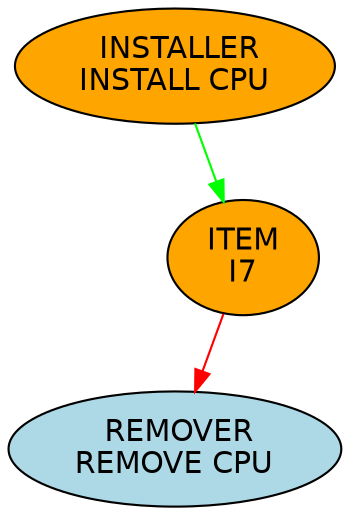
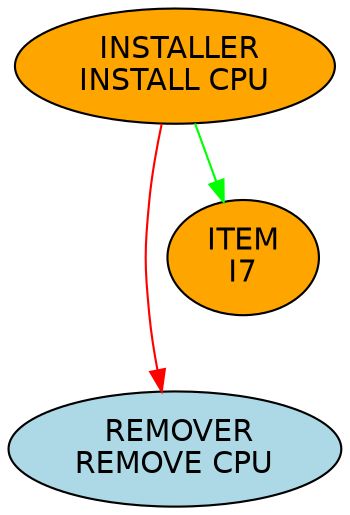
edge "ITEM I7" -> "REMOVER REMOVE CPU": now "INSTALLER INSTALL CPU" -> "REMOVER REMOVE CPU"
